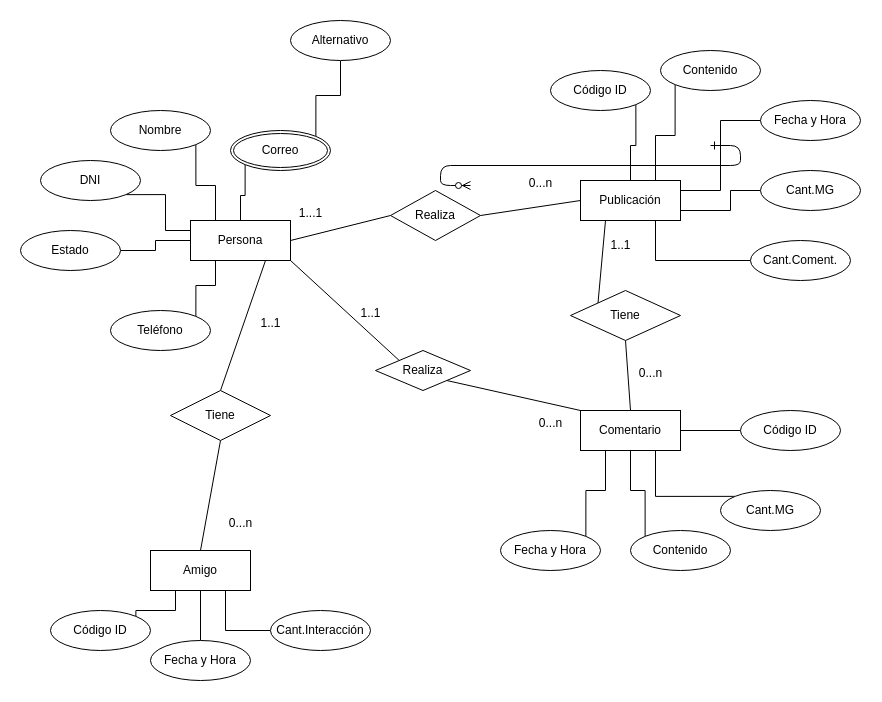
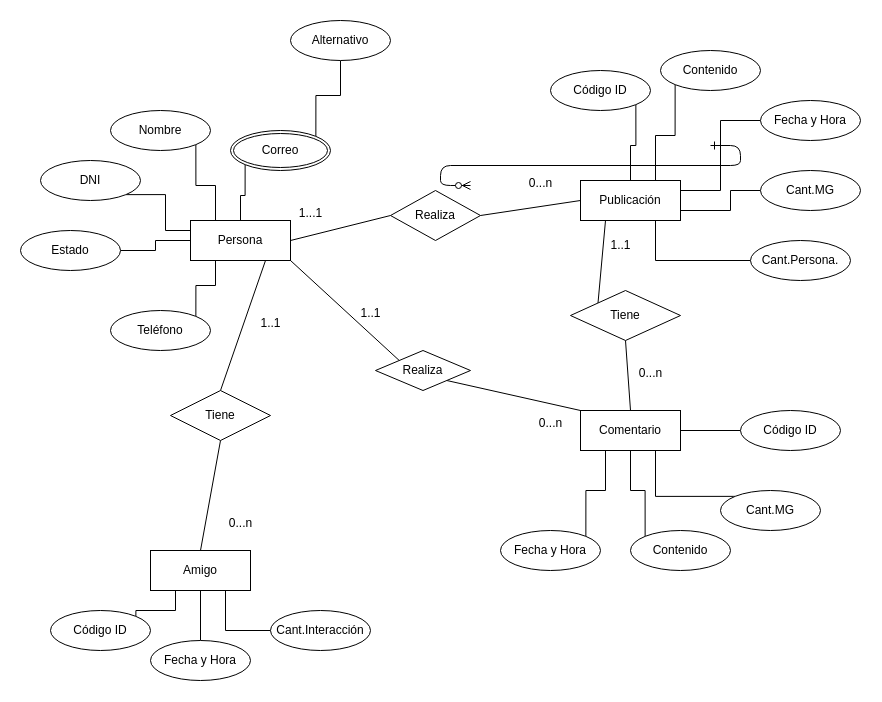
node "Cant.Coment.": label "Cant.Coment." -> "Cant.Persona."
